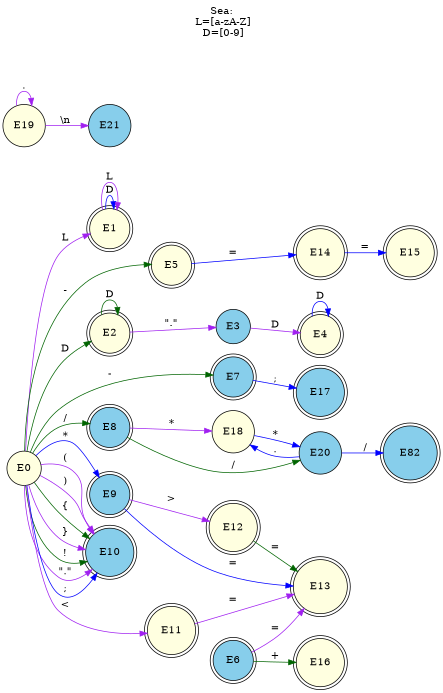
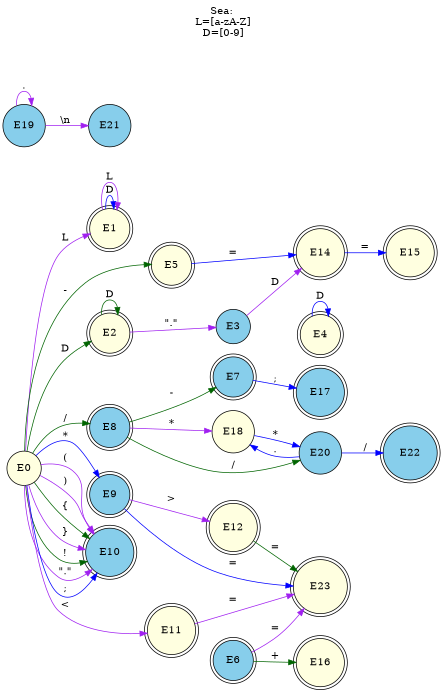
node "E19": fillcolor lightyellow -> skyblue
edge "E3" -> "E4": now "E3" -> "E14"
edge "E0" -> "E7": now "E8" -> "E7"
node "E82": label "E82" -> "E22"
node "E13": label "E13" -> "E23"
